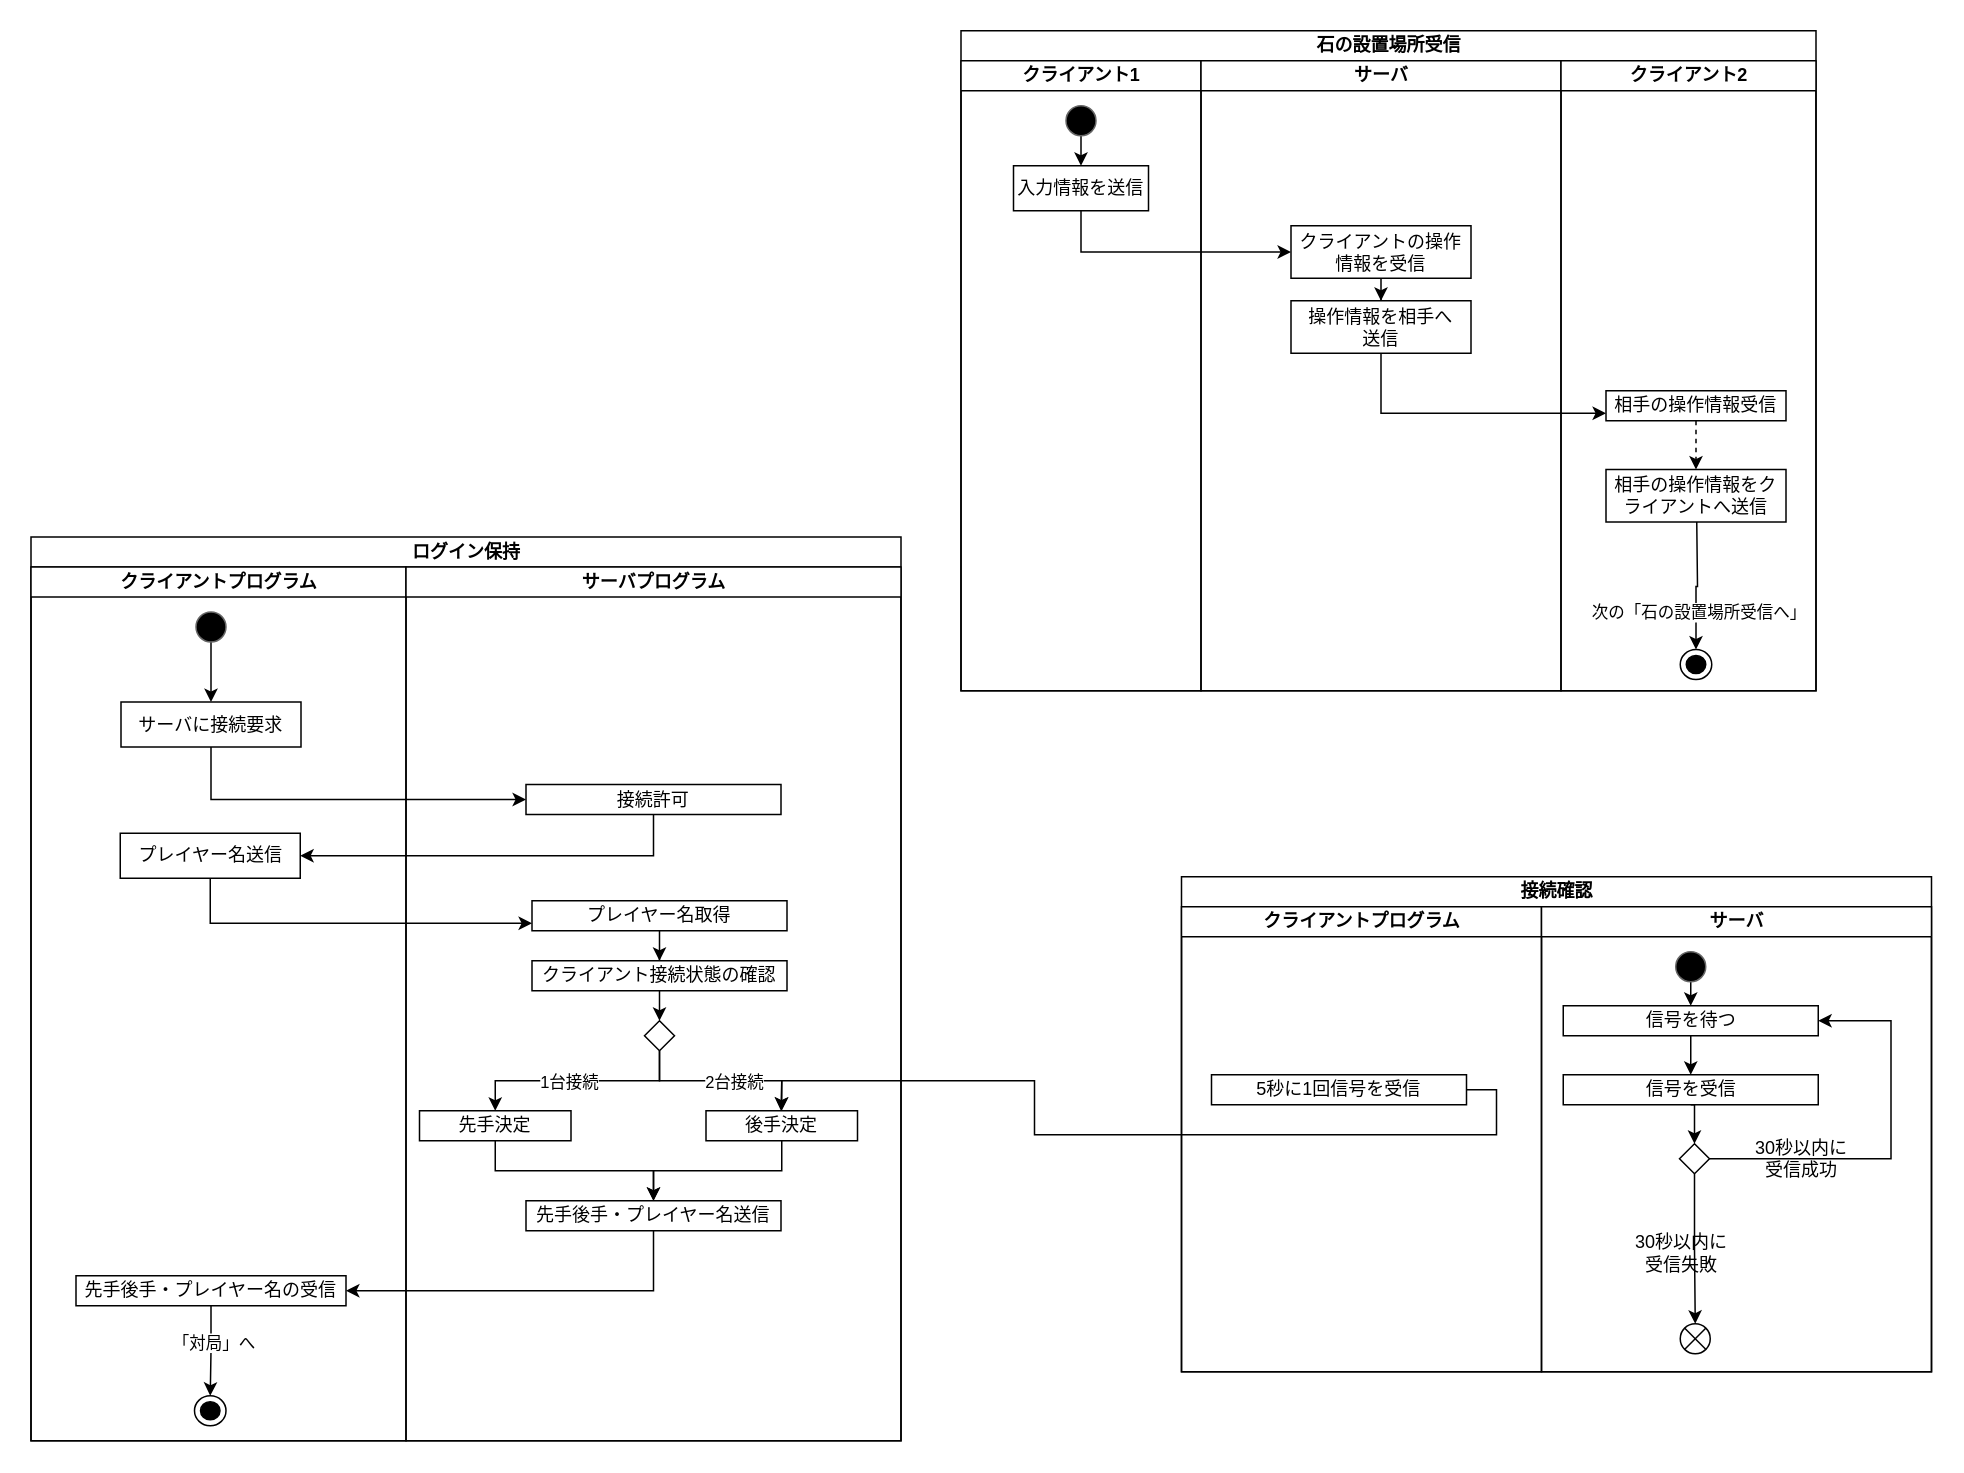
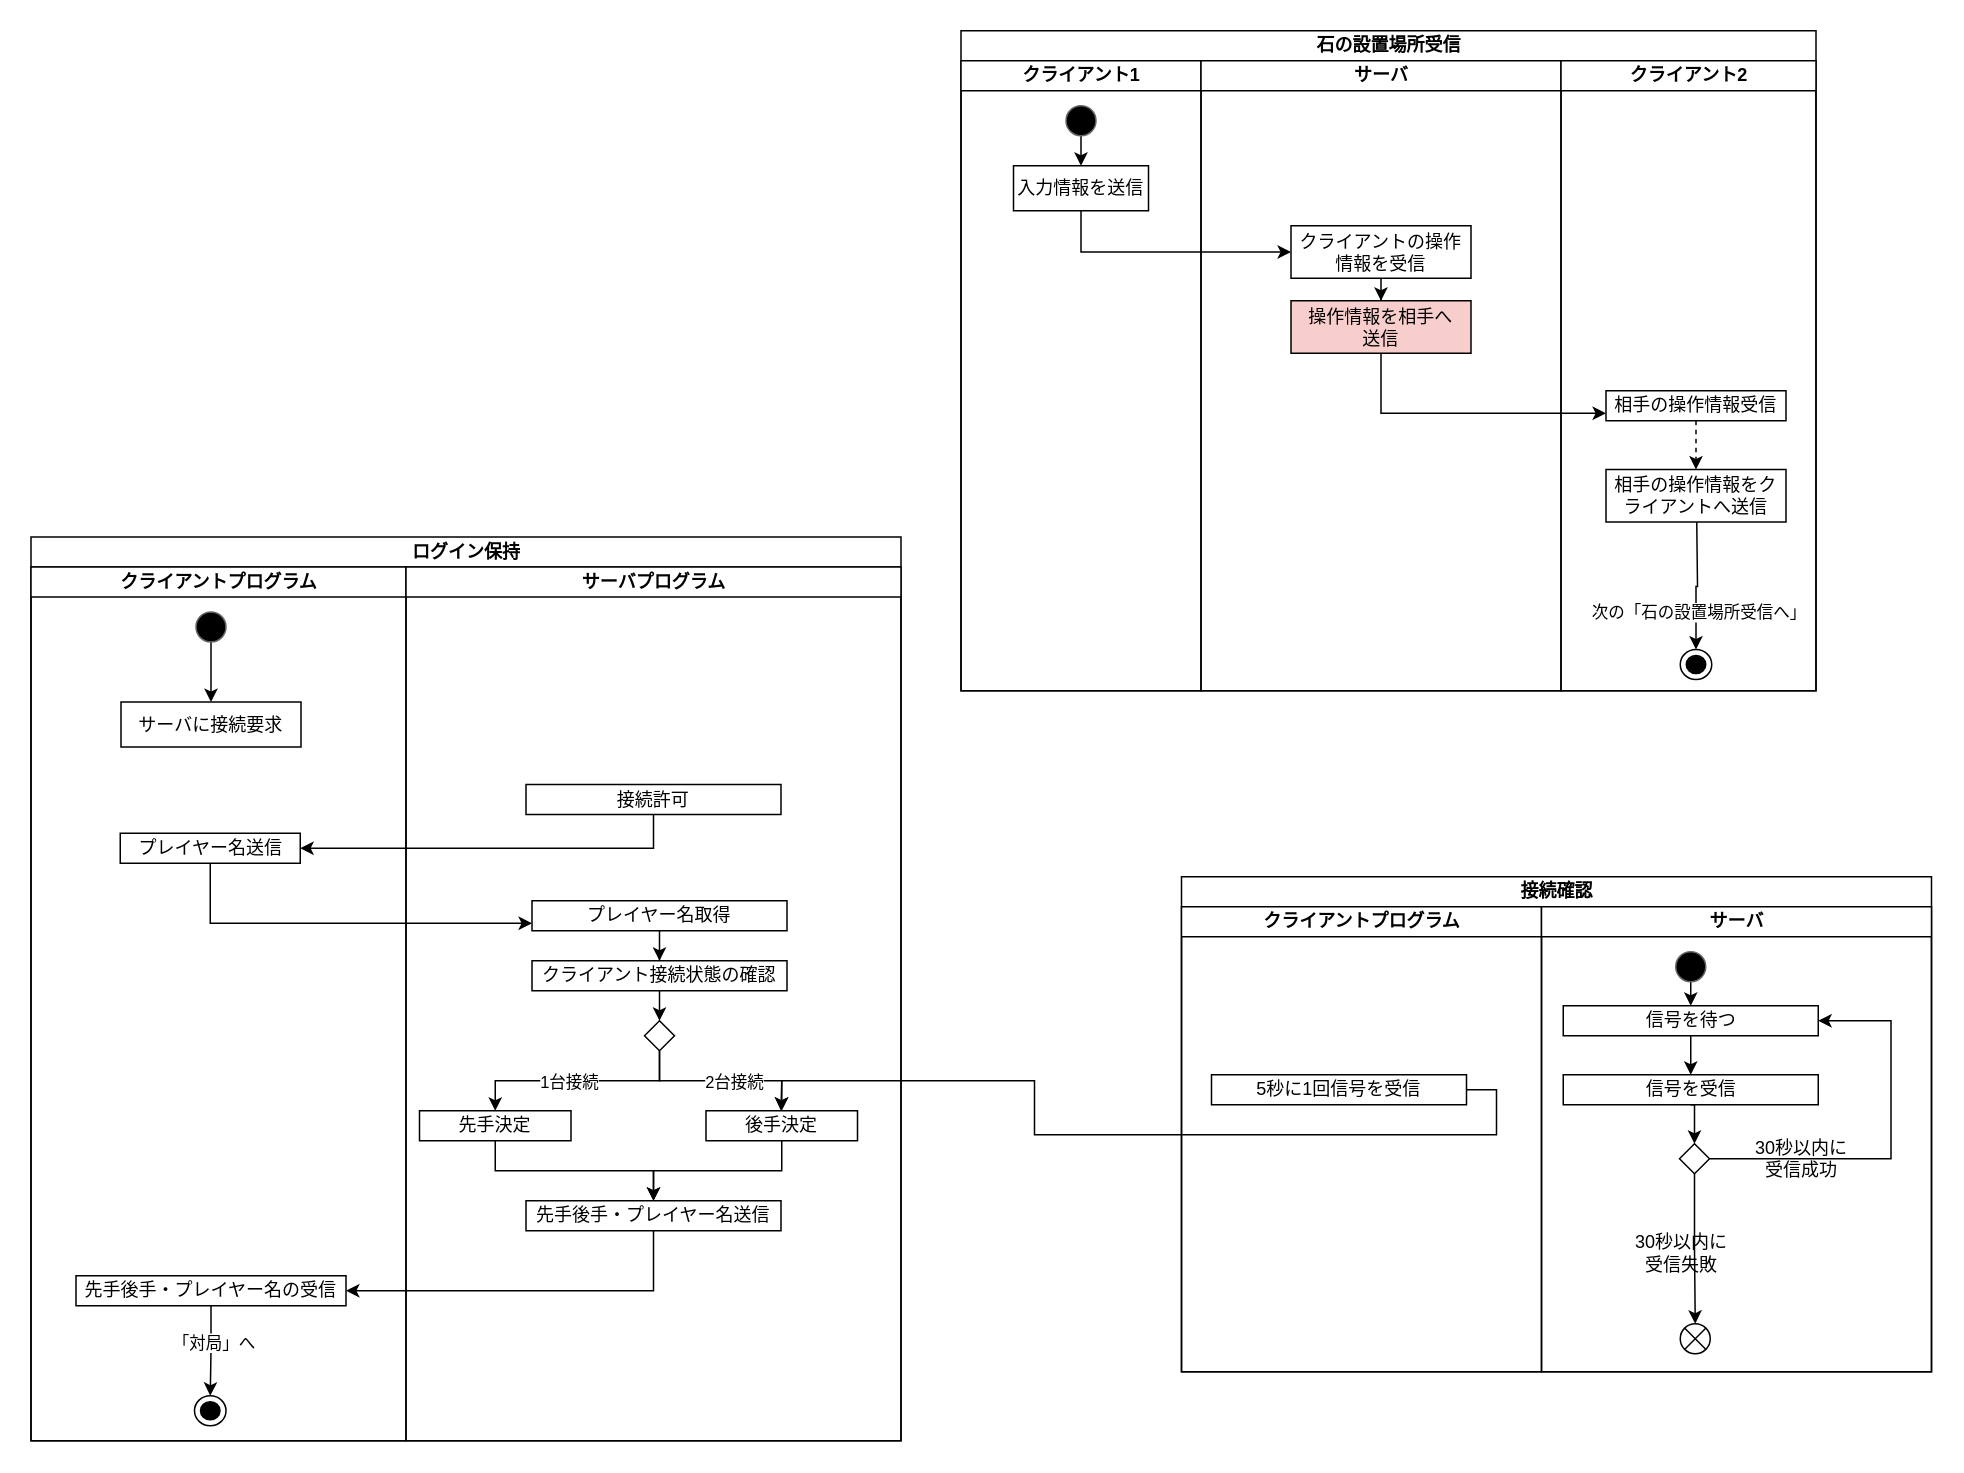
node "操作情報を相手へ 送信": fillcolor #ffffff -> #f8cecc
edge "サーバに接続要求" -> "接続許可": removed
node "プレイヤー名送信": size 180x45 -> 180x30
